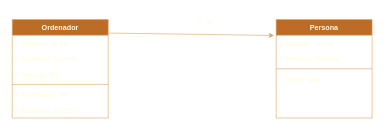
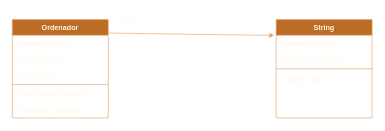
node "0...n": moved (204, 21) -> (126, 21)
node "Persona": label "Persona" -> "String"
node "+ potencia: boolean": label "+ potencia: boolean" -> "+ potencia: int"
node "+ encender(): int": label "+ encender(): int" -> "+ encender(): boolean"
